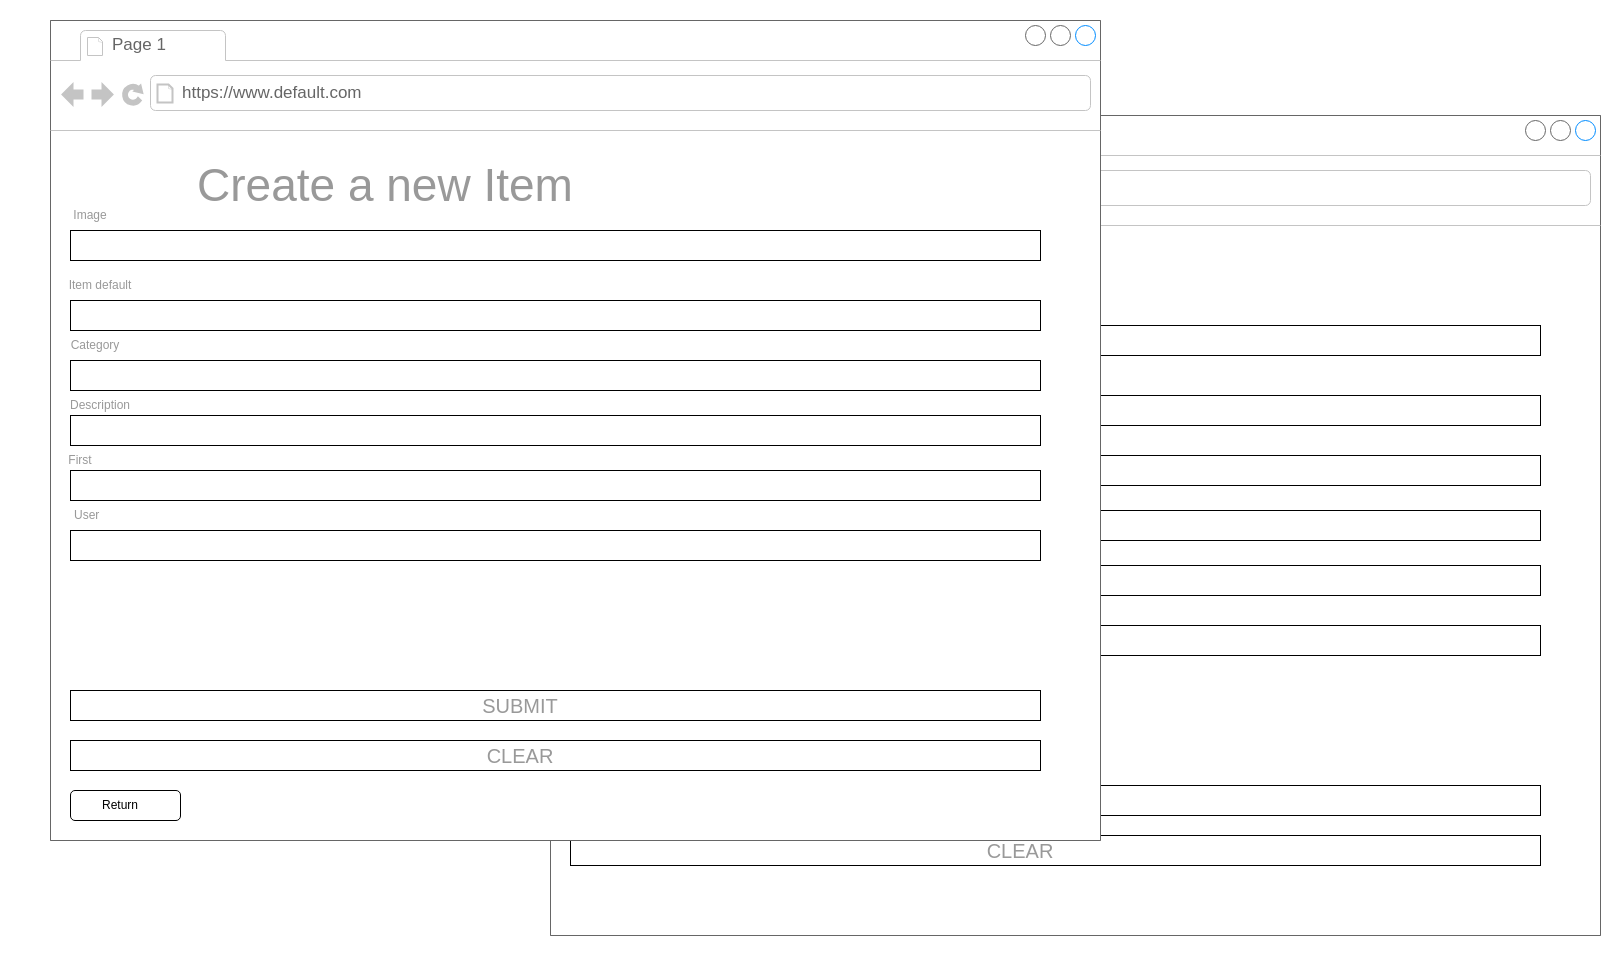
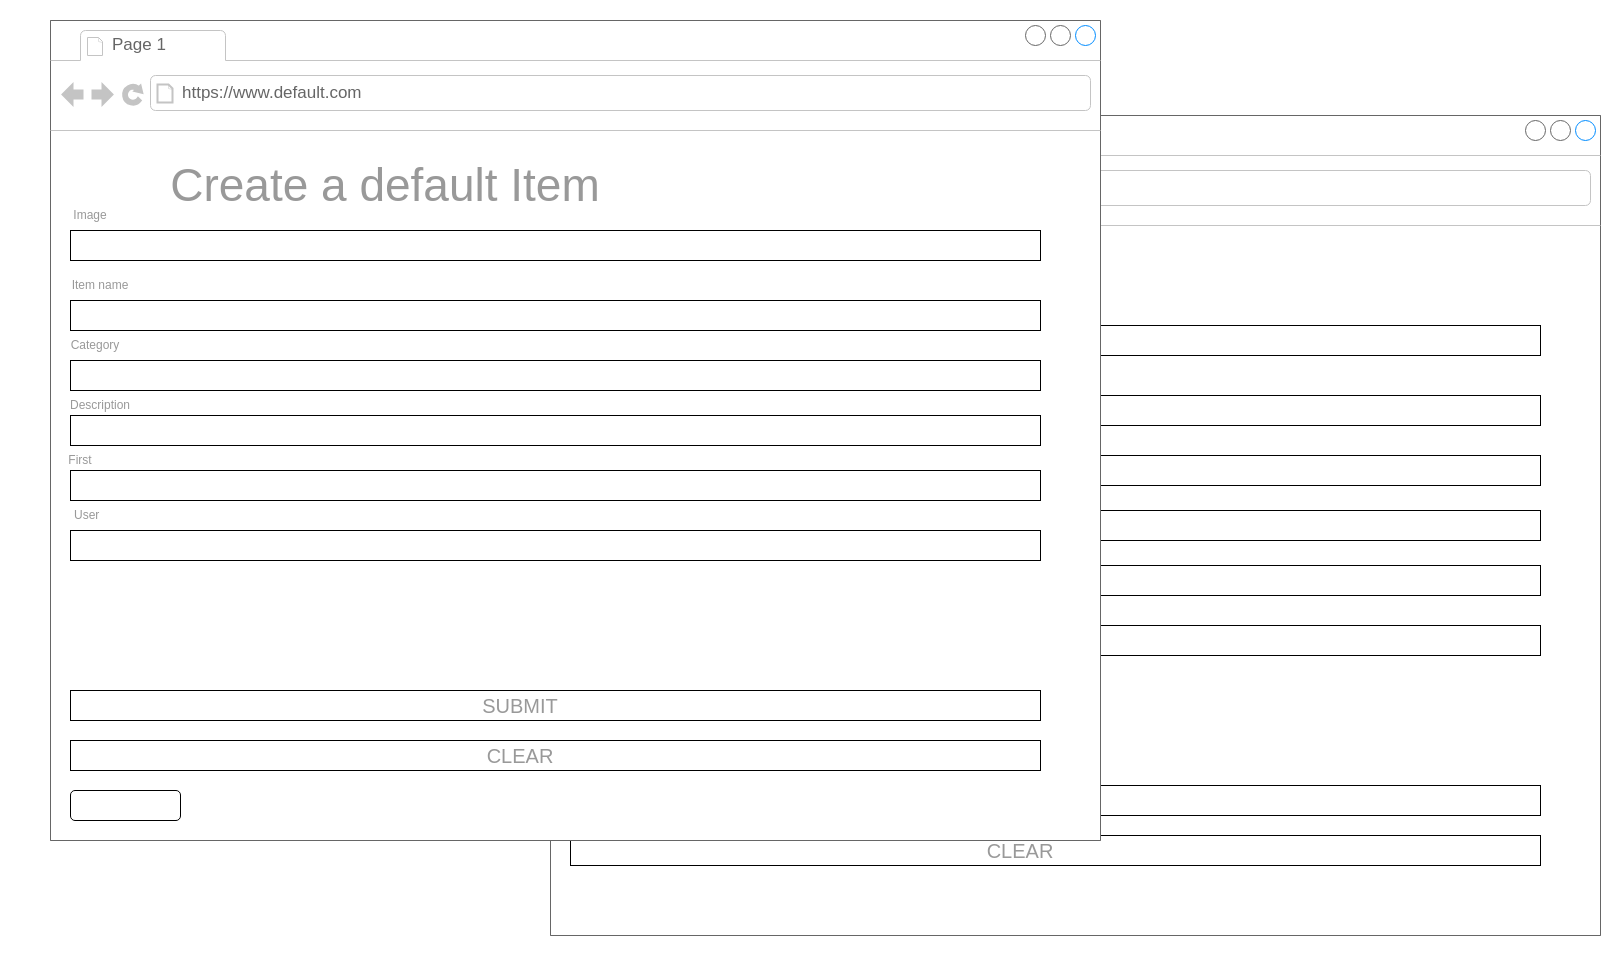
node "Create a new Item": label "Create a new Item" -> "Create a default Item"
node "Item default": label "Item default" -> "Item name"
node "Return": removed
